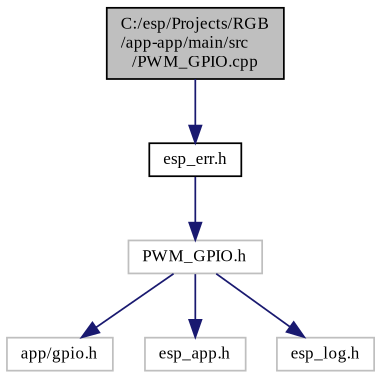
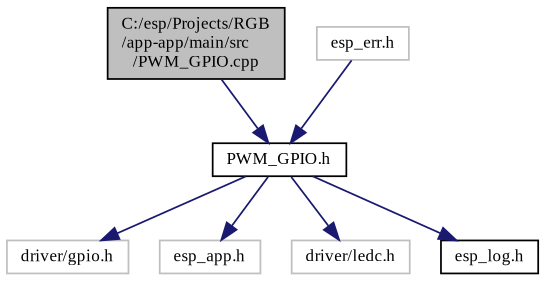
edge "C:/esp/Projects/RGB /app-app/main/src /PWM_GPIO.cpp" -> "esp_err.h": now "C:/esp/Projects/RGB /app-app/main/src /PWM_GPIO.cpp" -> "PWM_GPIO.h"
node "esp_err.h": color black -> grey75
node "PWM_GPIO.h": color grey75 -> black
node "driver/ledc.h": added
node "app/gpio.h": label "app/gpio.h" -> "driver/gpio.h"
node "esp_log.h": color grey75 -> black
